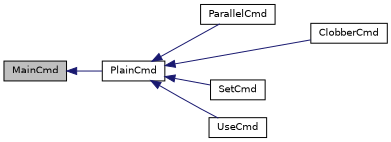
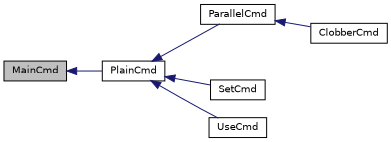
edge "ClobberCmd" -> "PlainCmd": now "ClobberCmd" -> "ParallelCmd"
